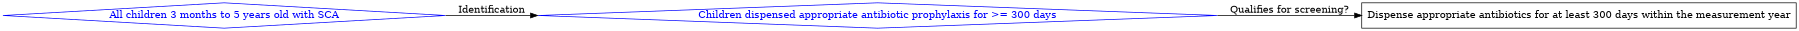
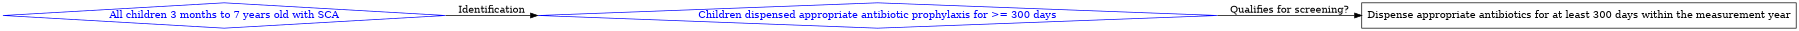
node "All children 3 months to 5 years old with SCA": label "All children 3 months to 5 years old with SCA" -> "All children 3 months to 7 years old with SCA"
